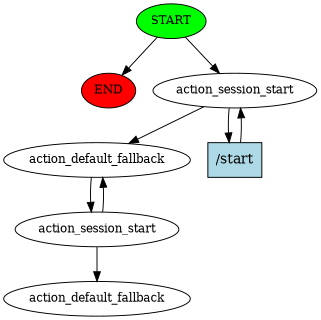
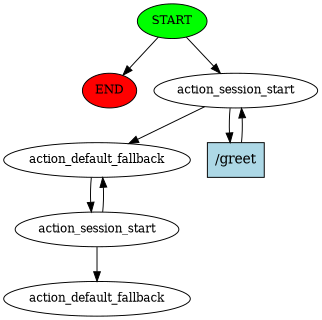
node "/start": label "/start" -> "/greet"
